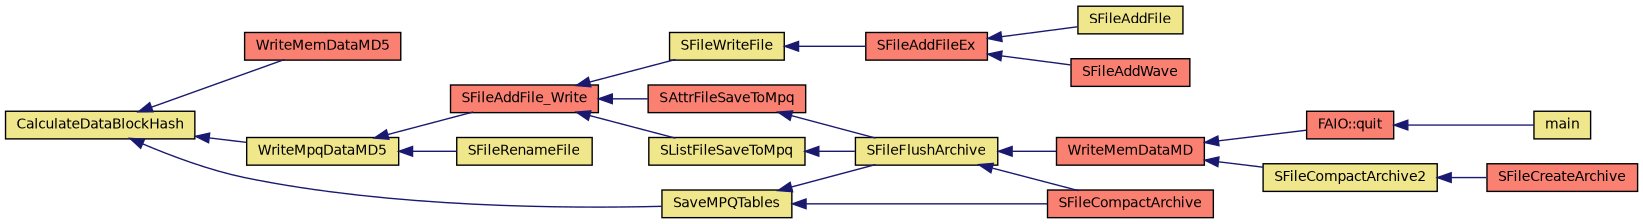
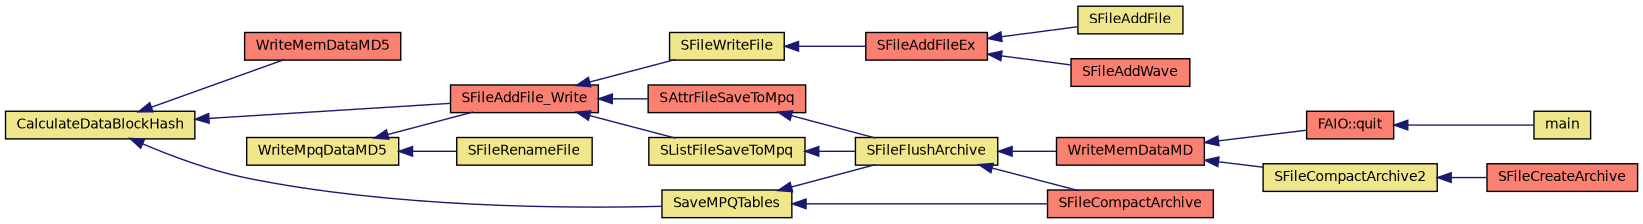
edge "WriteMpqDataMD5" -> "CalculateDataBlockHash": now "SFileAddFile_Write" -> "CalculateDataBlockHash"
